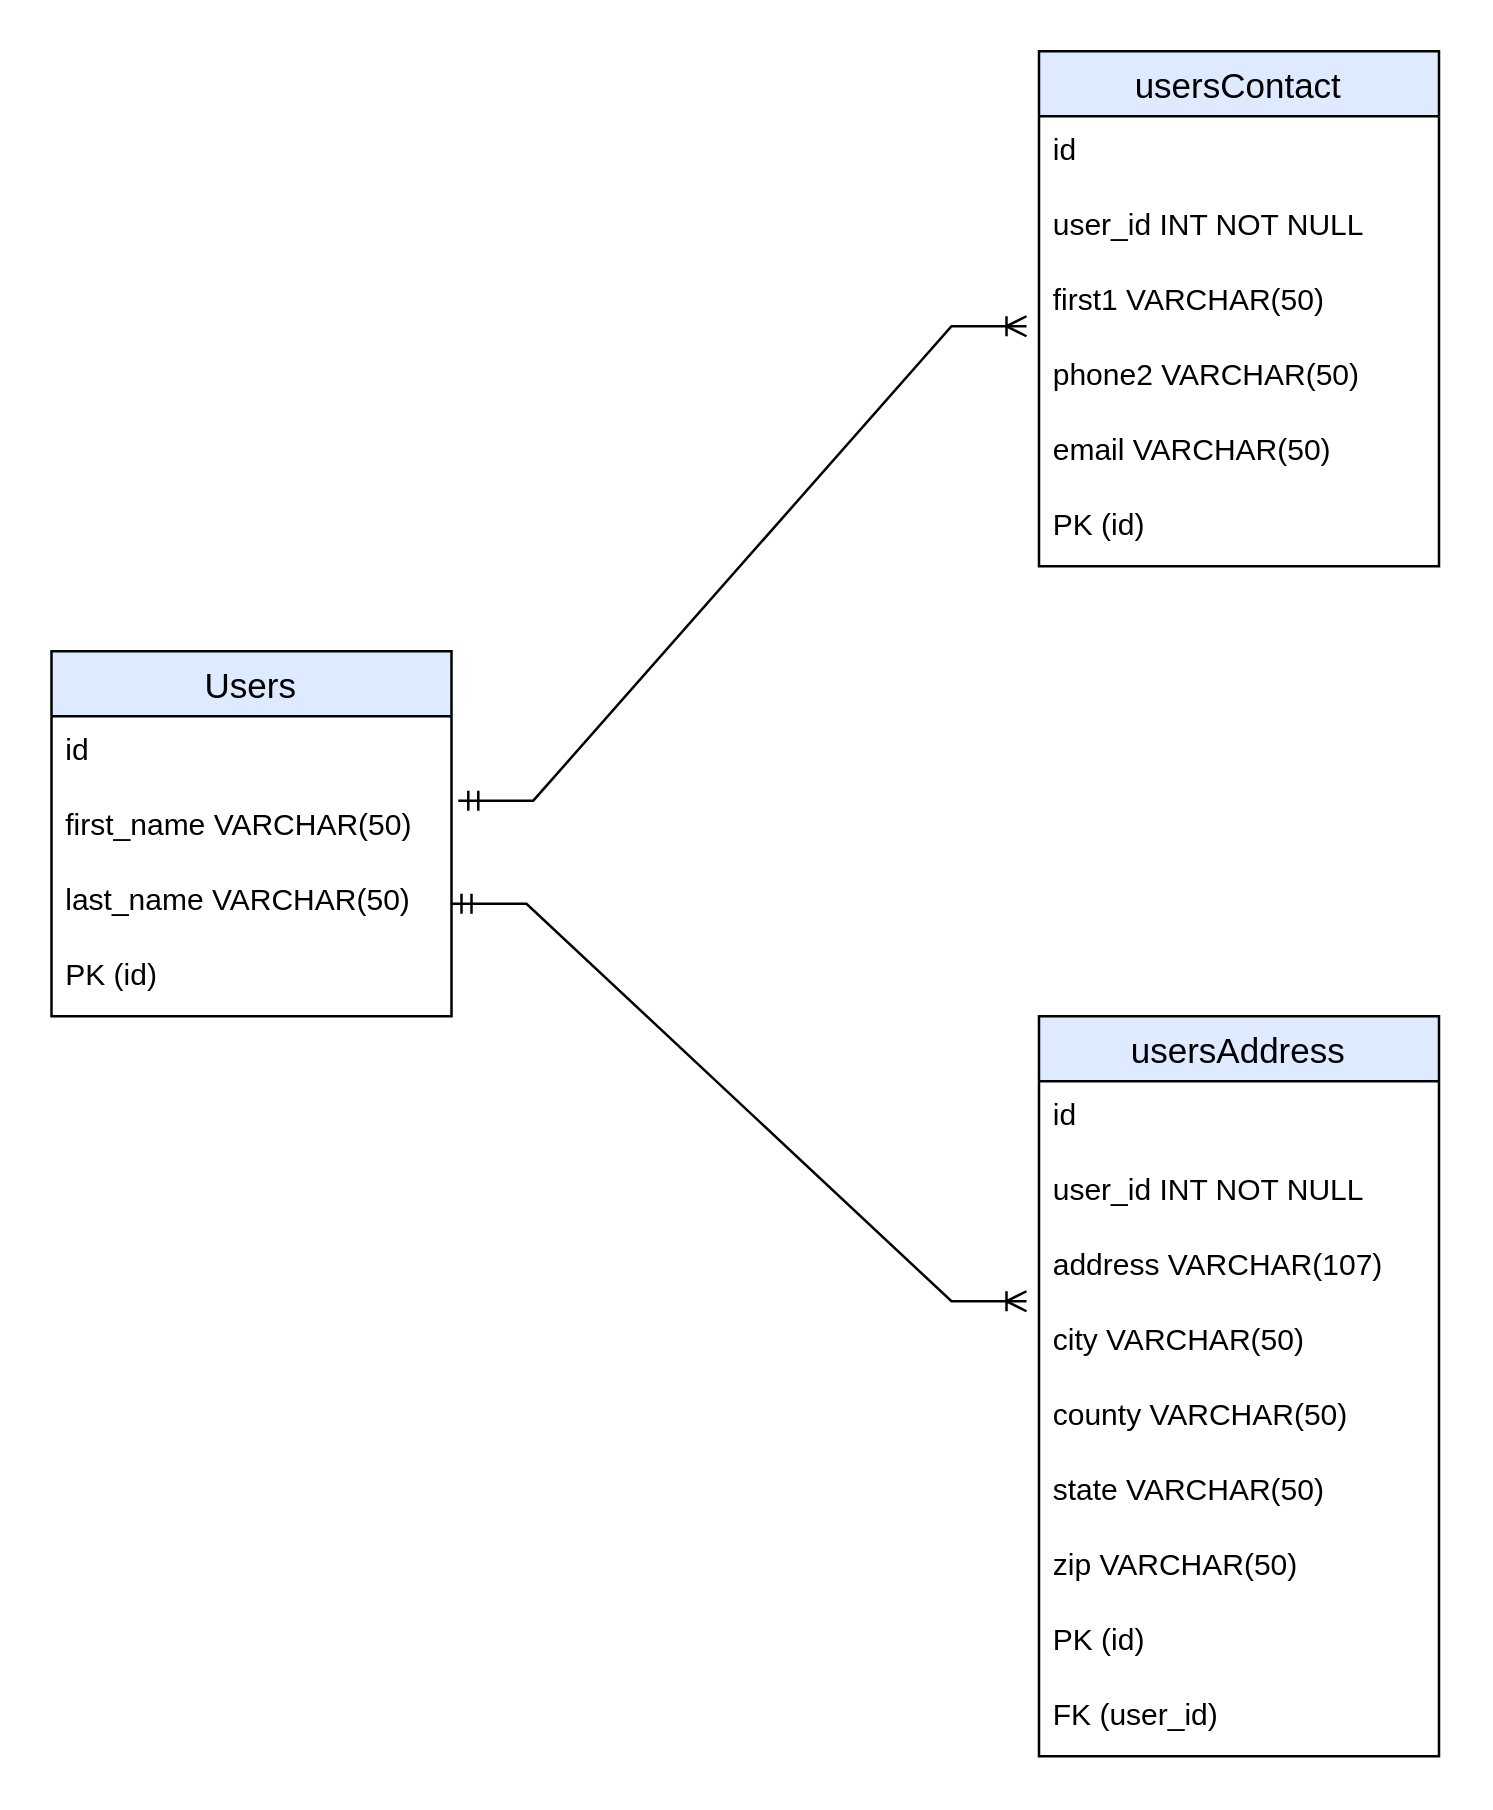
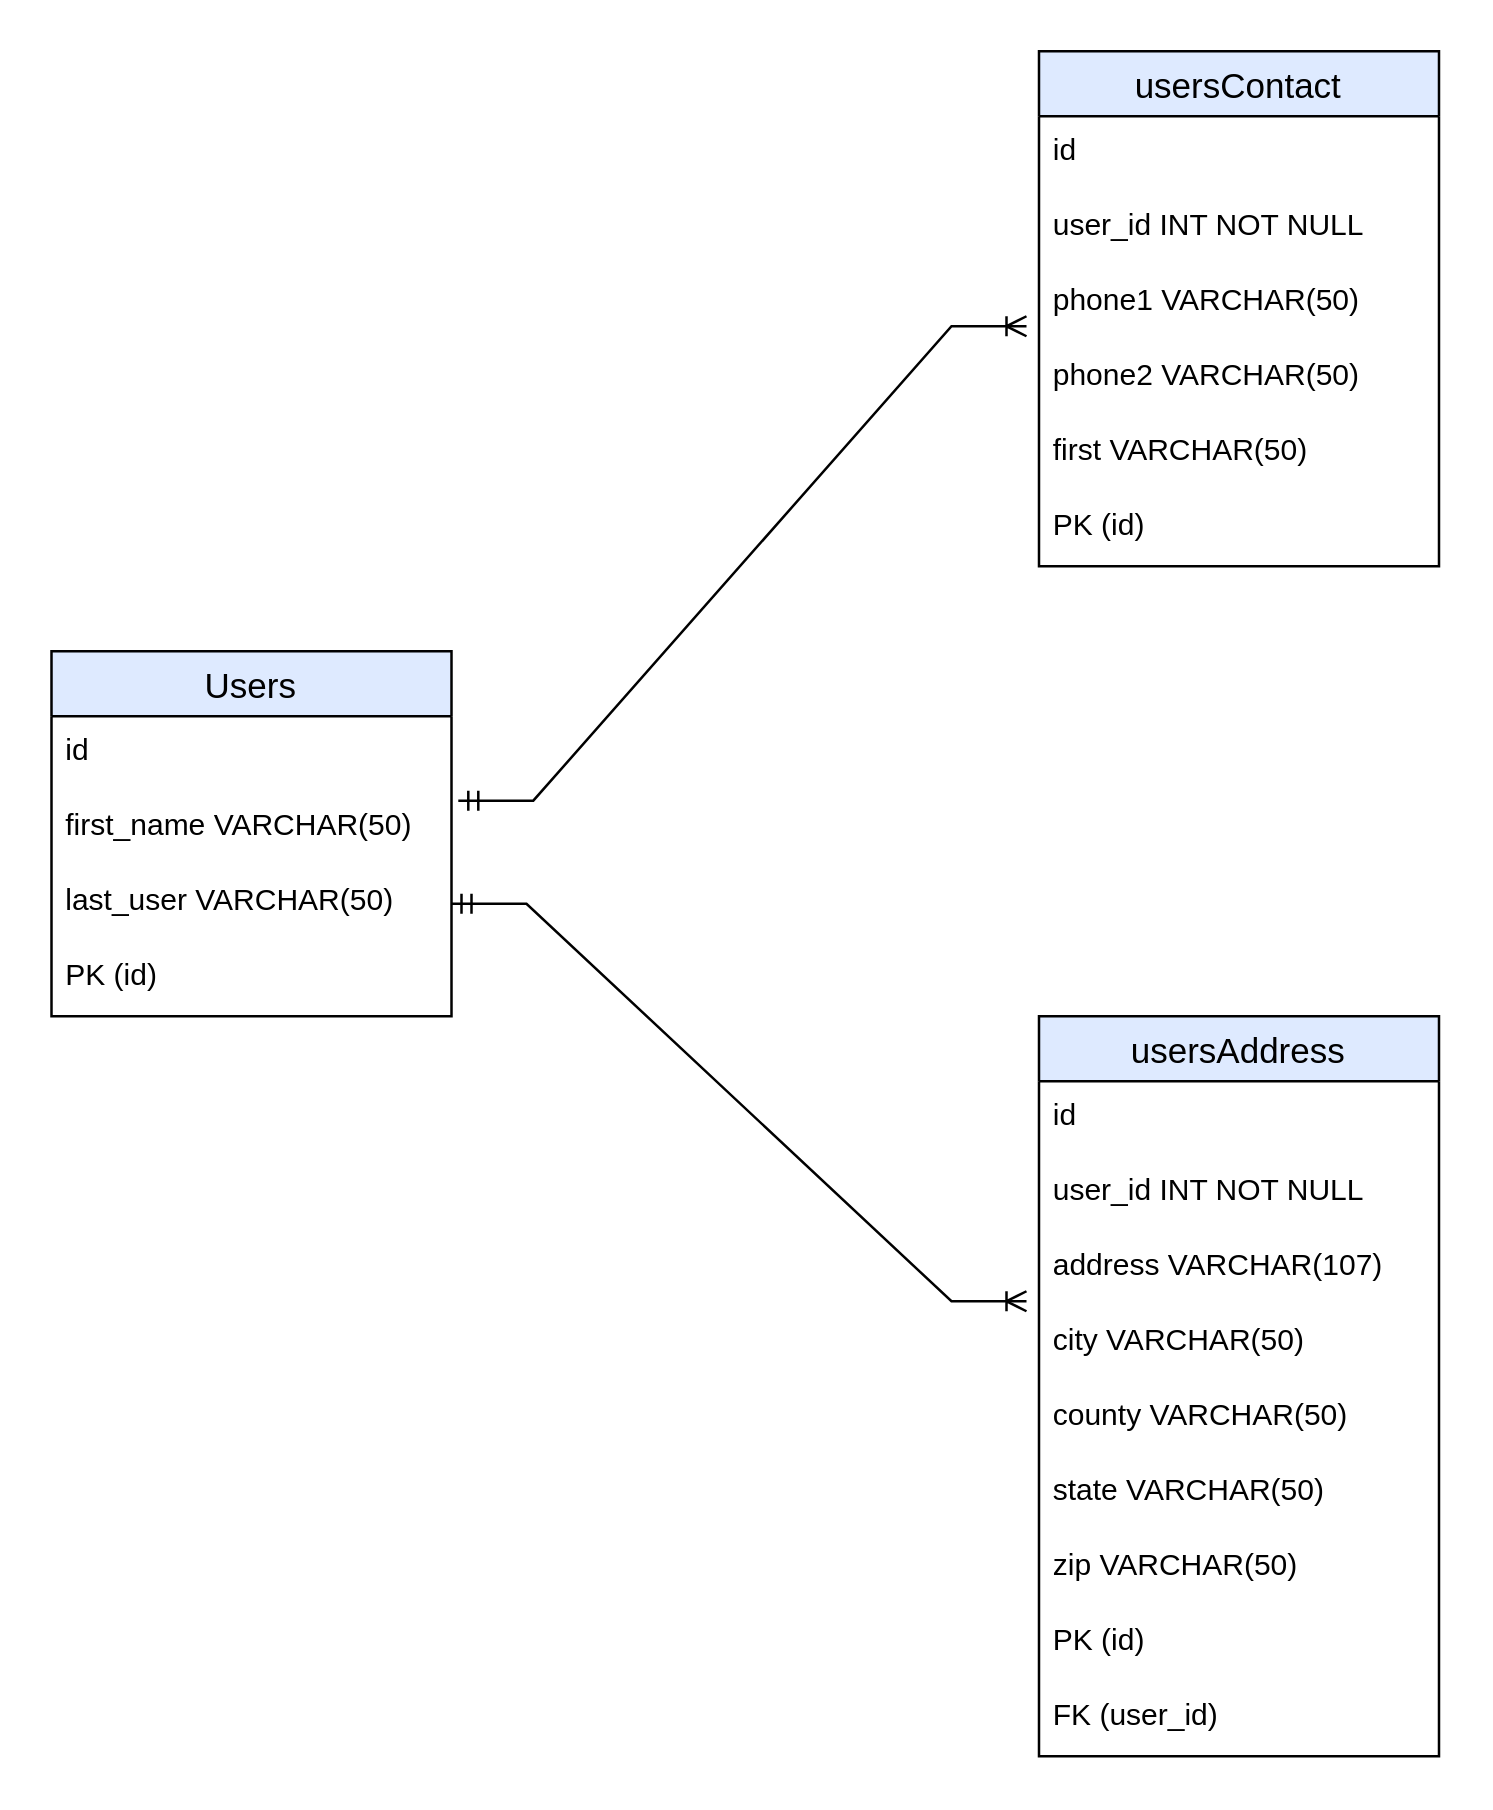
node "first1 VARCHAR(50)": label "first1 VARCHAR(50)" -> "phone1 VARCHAR(50)"
node "email VARCHAR(50)": label "email VARCHAR(50)" -> "first VARCHAR(50)"
node "last_name VARCHAR(50)": label "last_name VARCHAR(50)" -> "last_user VARCHAR(50)"
